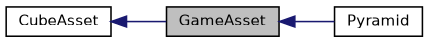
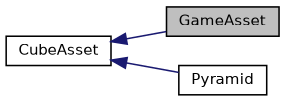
edge "Pyramid" -> "GameAsset": now "Pyramid" -> "CubeAsset"
